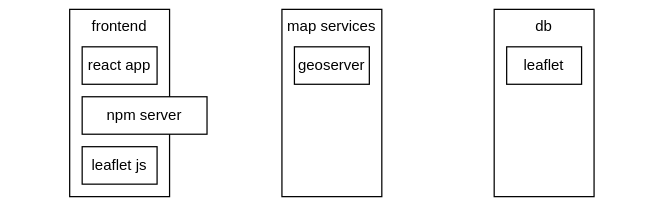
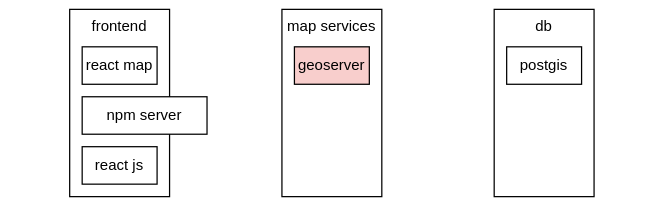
node "react app": label "react app" -> "react map"
node "geoserver": fillcolor #ffffff -> #f8cecc
node "leaflet": label "leaflet" -> "postgis"
node "leaflet js": label "leaflet js" -> "react js"
